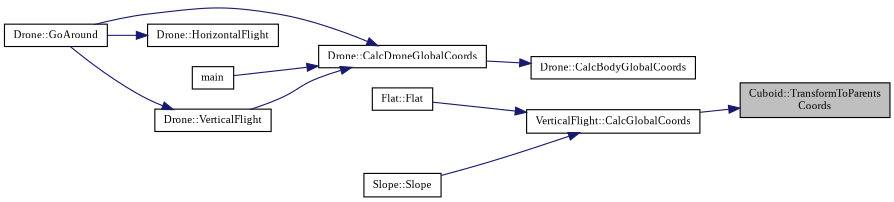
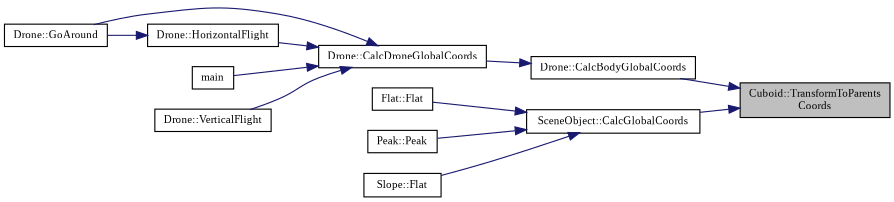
edge "Drone::HorizontalFlight" -> "Drone::CalcDroneGlobalCoords": added
edge "Drone::GoAround" -> "Drone::VerticalFlight": removed
edge "Drone::CalcBodyGlobalCoords" -> "Cuboid::TransformToParents Coords": added
node "VerticalFlight::CalcGlobalCoords": label "VerticalFlight::CalcGlobalCoords" -> "SceneObject::CalcGlobalCoords"
node "Peak::Peak": added
node "Slope::Slope": label "Slope::Slope" -> "Slope::Flat"
